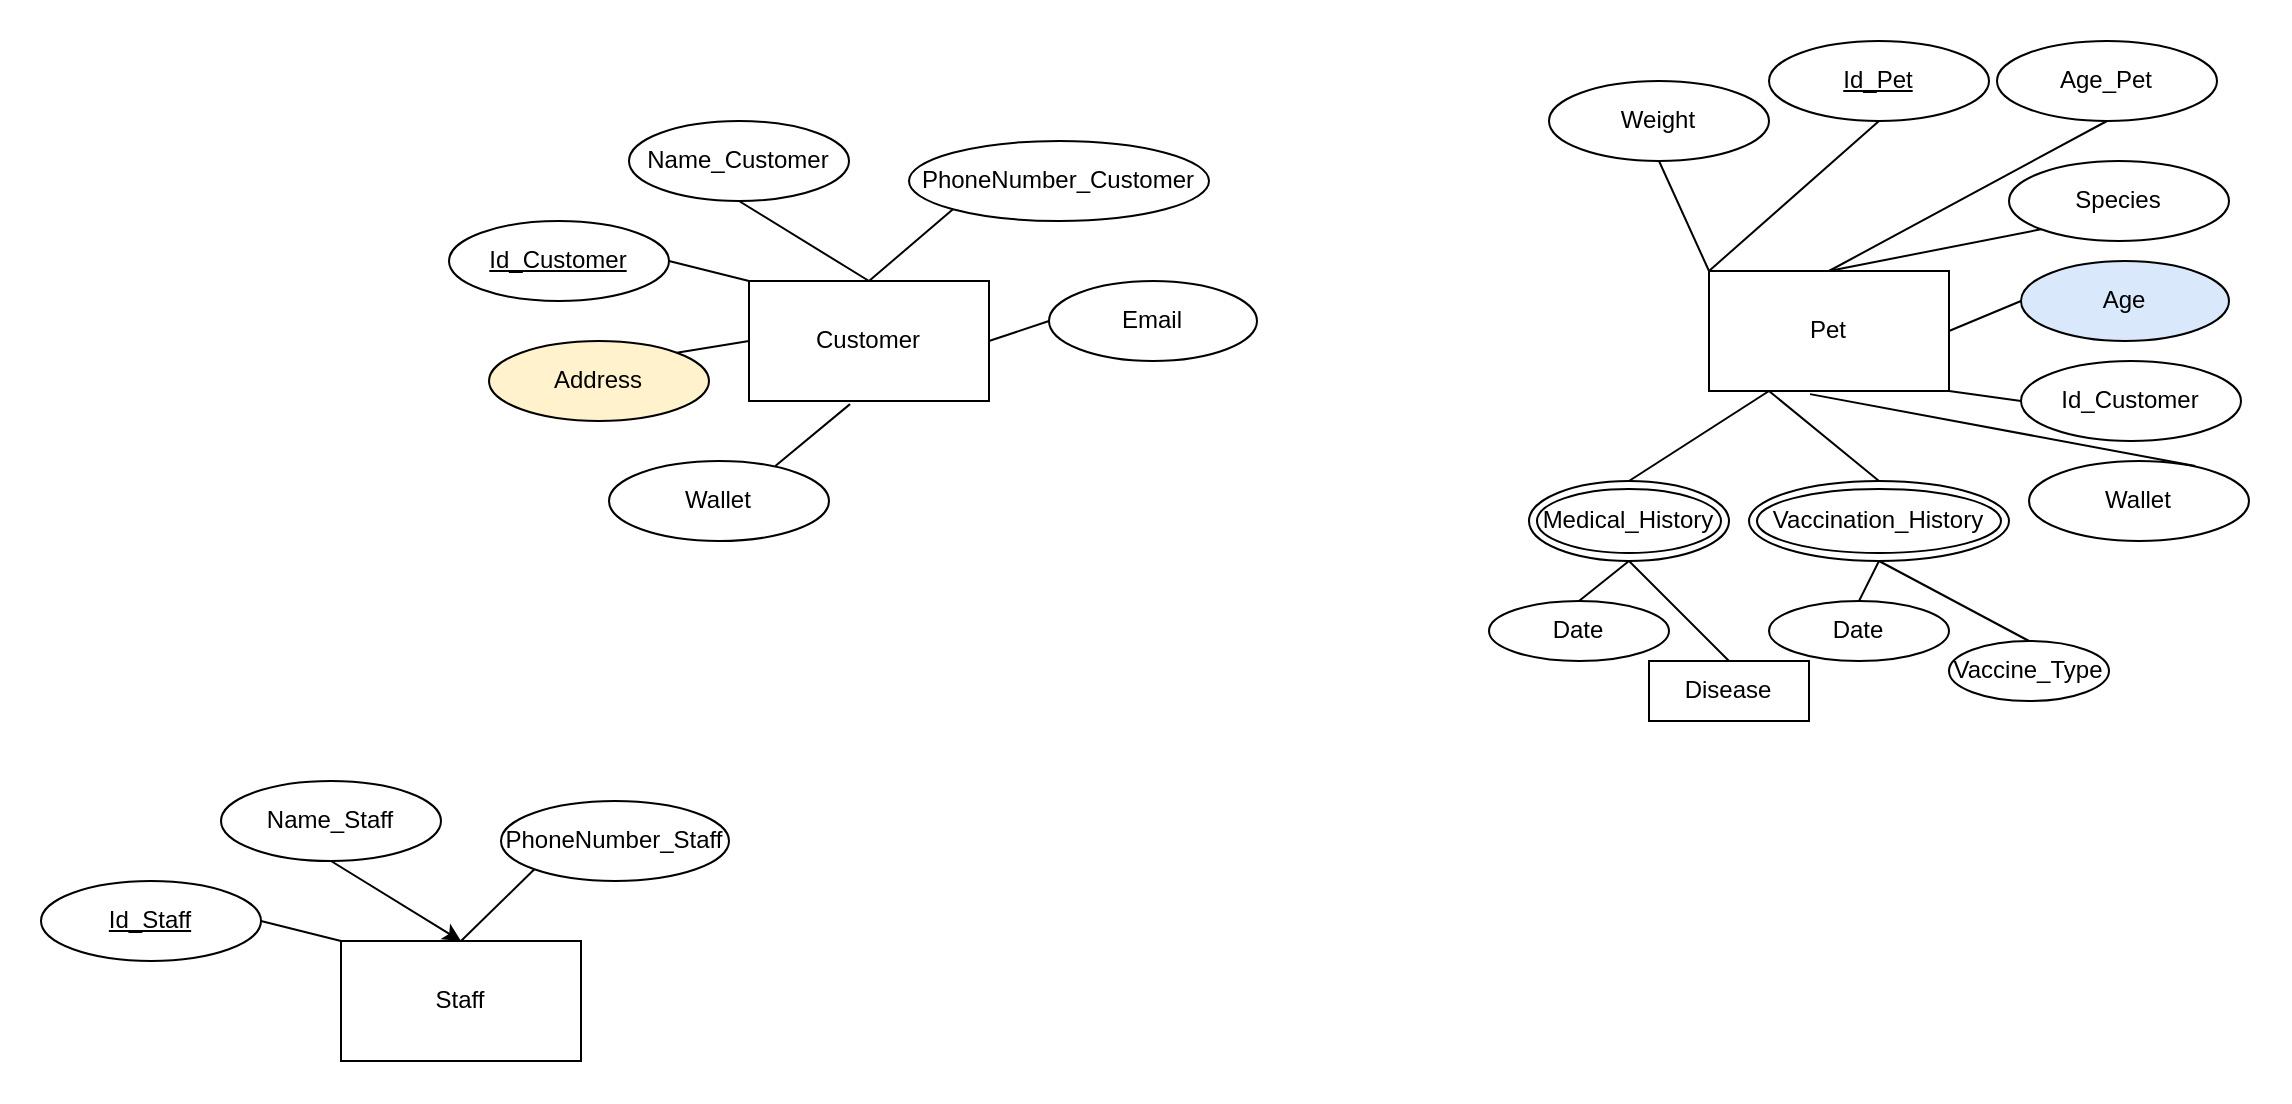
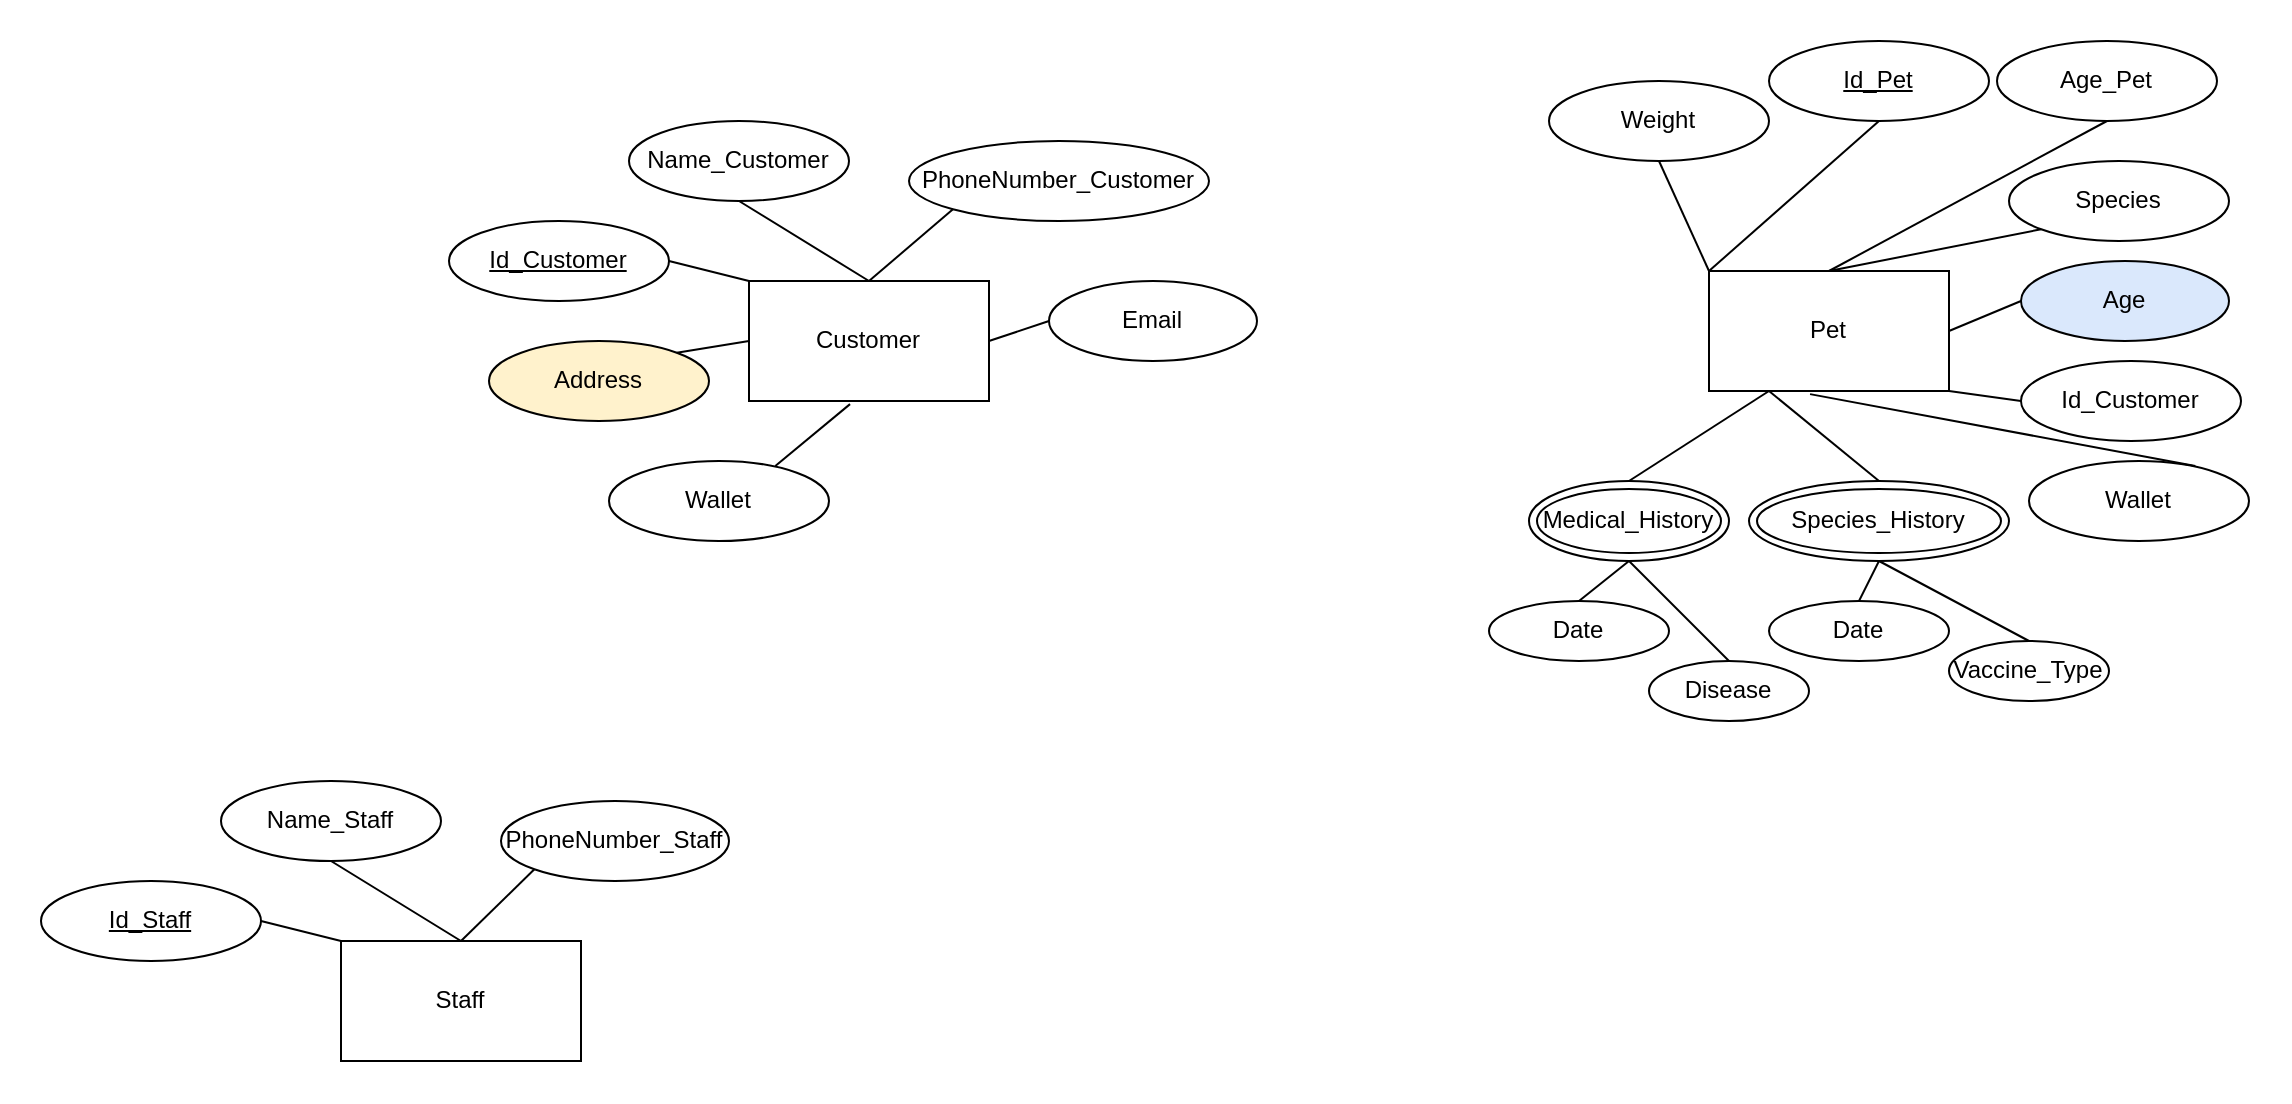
node "Vaccination_History": label "Vaccination_History" -> "Species_History"
node "Disease": shape rectangle -> ellipse
edge "Name_Staff" -> "Staff": arrowhead classic -> none
